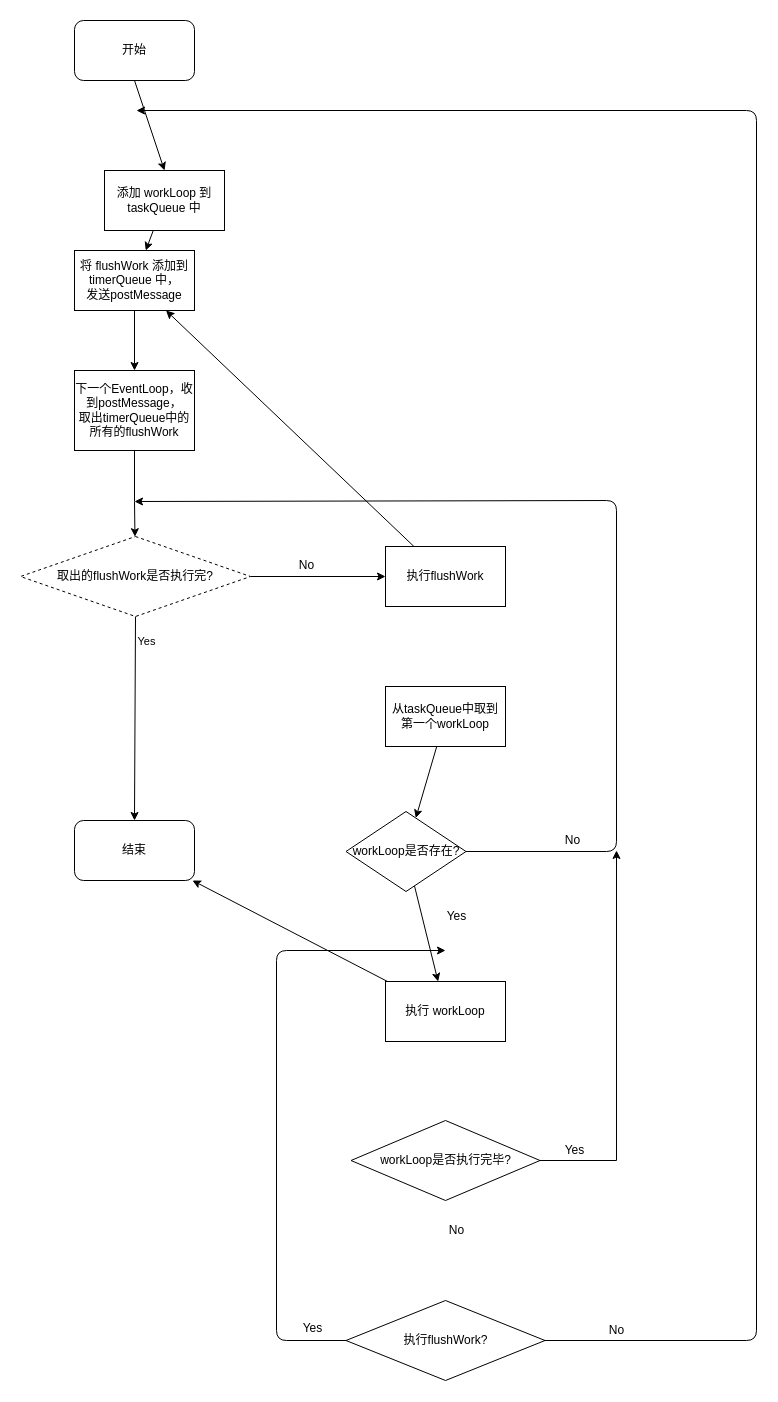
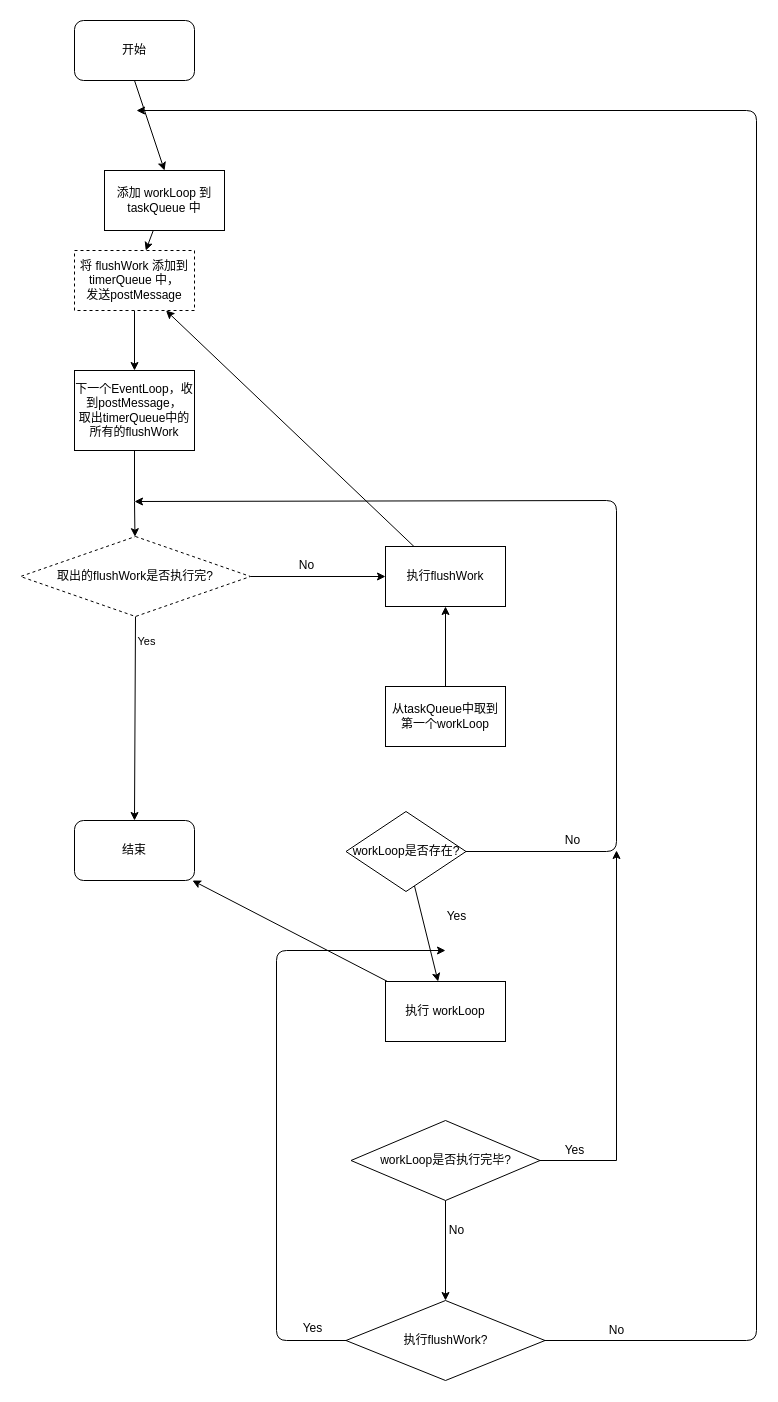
node "将 flushWork 添加到 timerQueue 中， 发送postMessage": style solid -> dashed
edge "从taskQueue中取到第一个workLoop" -> "workLoop是否存在?": now "从taskQueue中取到第一个workLoop" -> "执行flushWork"
edge "workLoop是否执行完毕?" -> "执行flushWork?": added
